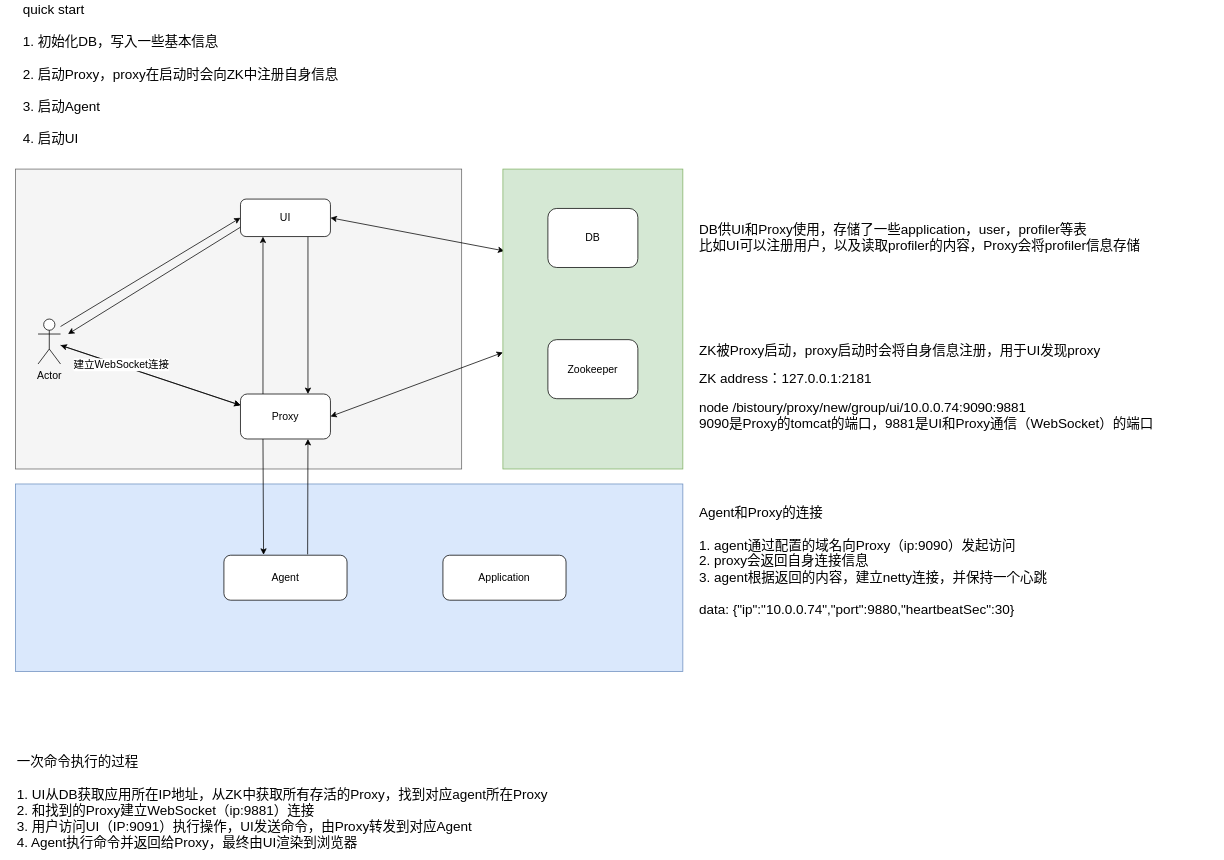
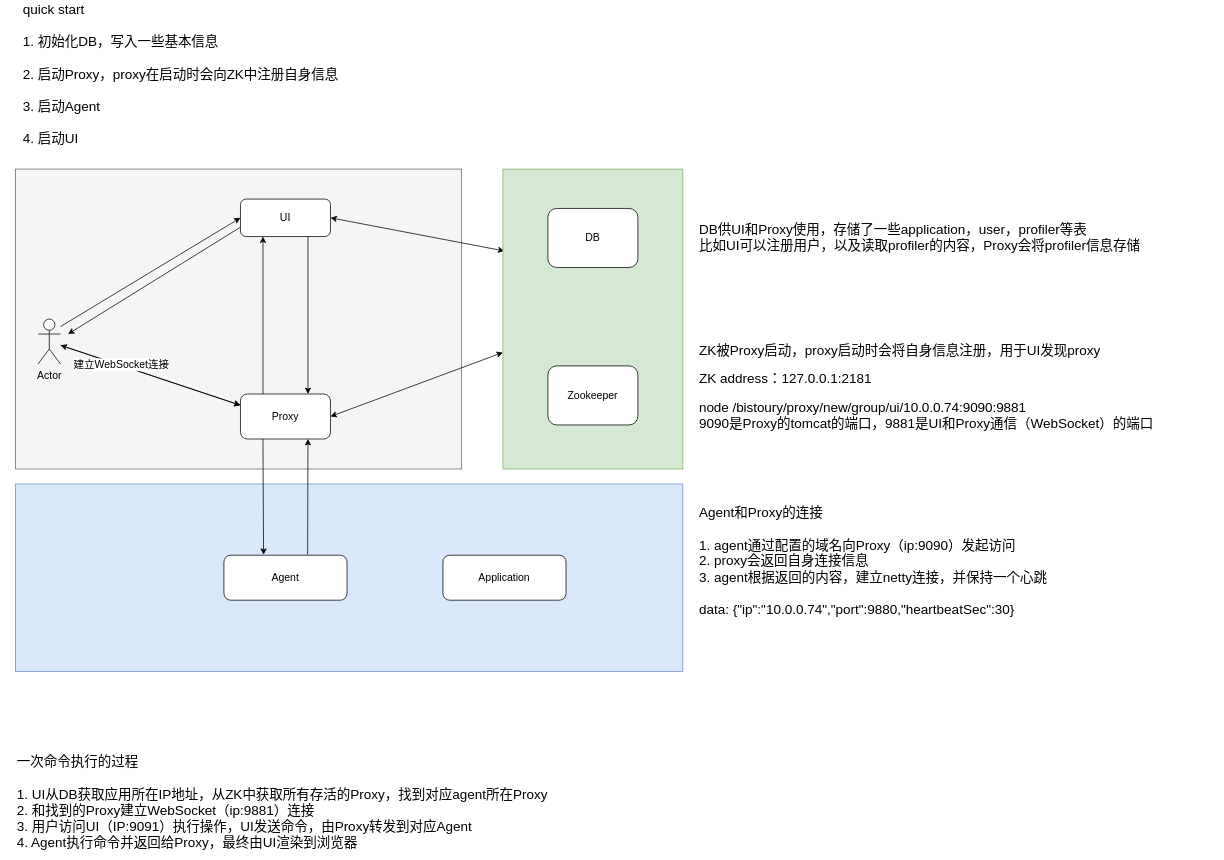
node "Zookeeper": moved (593, 369) -> (593, 396)
